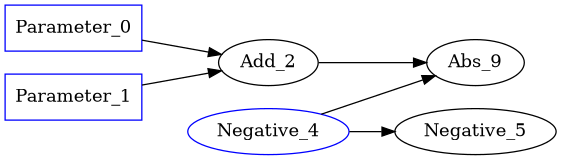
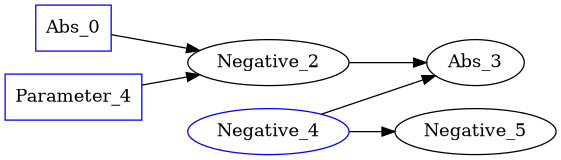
node "Parameter_0": label "Parameter_0" -> "Abs_0"
node "Add_2": label "Add_2" -> "Negative_2"
node "Abs_9": label "Abs_9" -> "Abs_3"
node "Parameter_1": label "Parameter_1" -> "Parameter_4"
